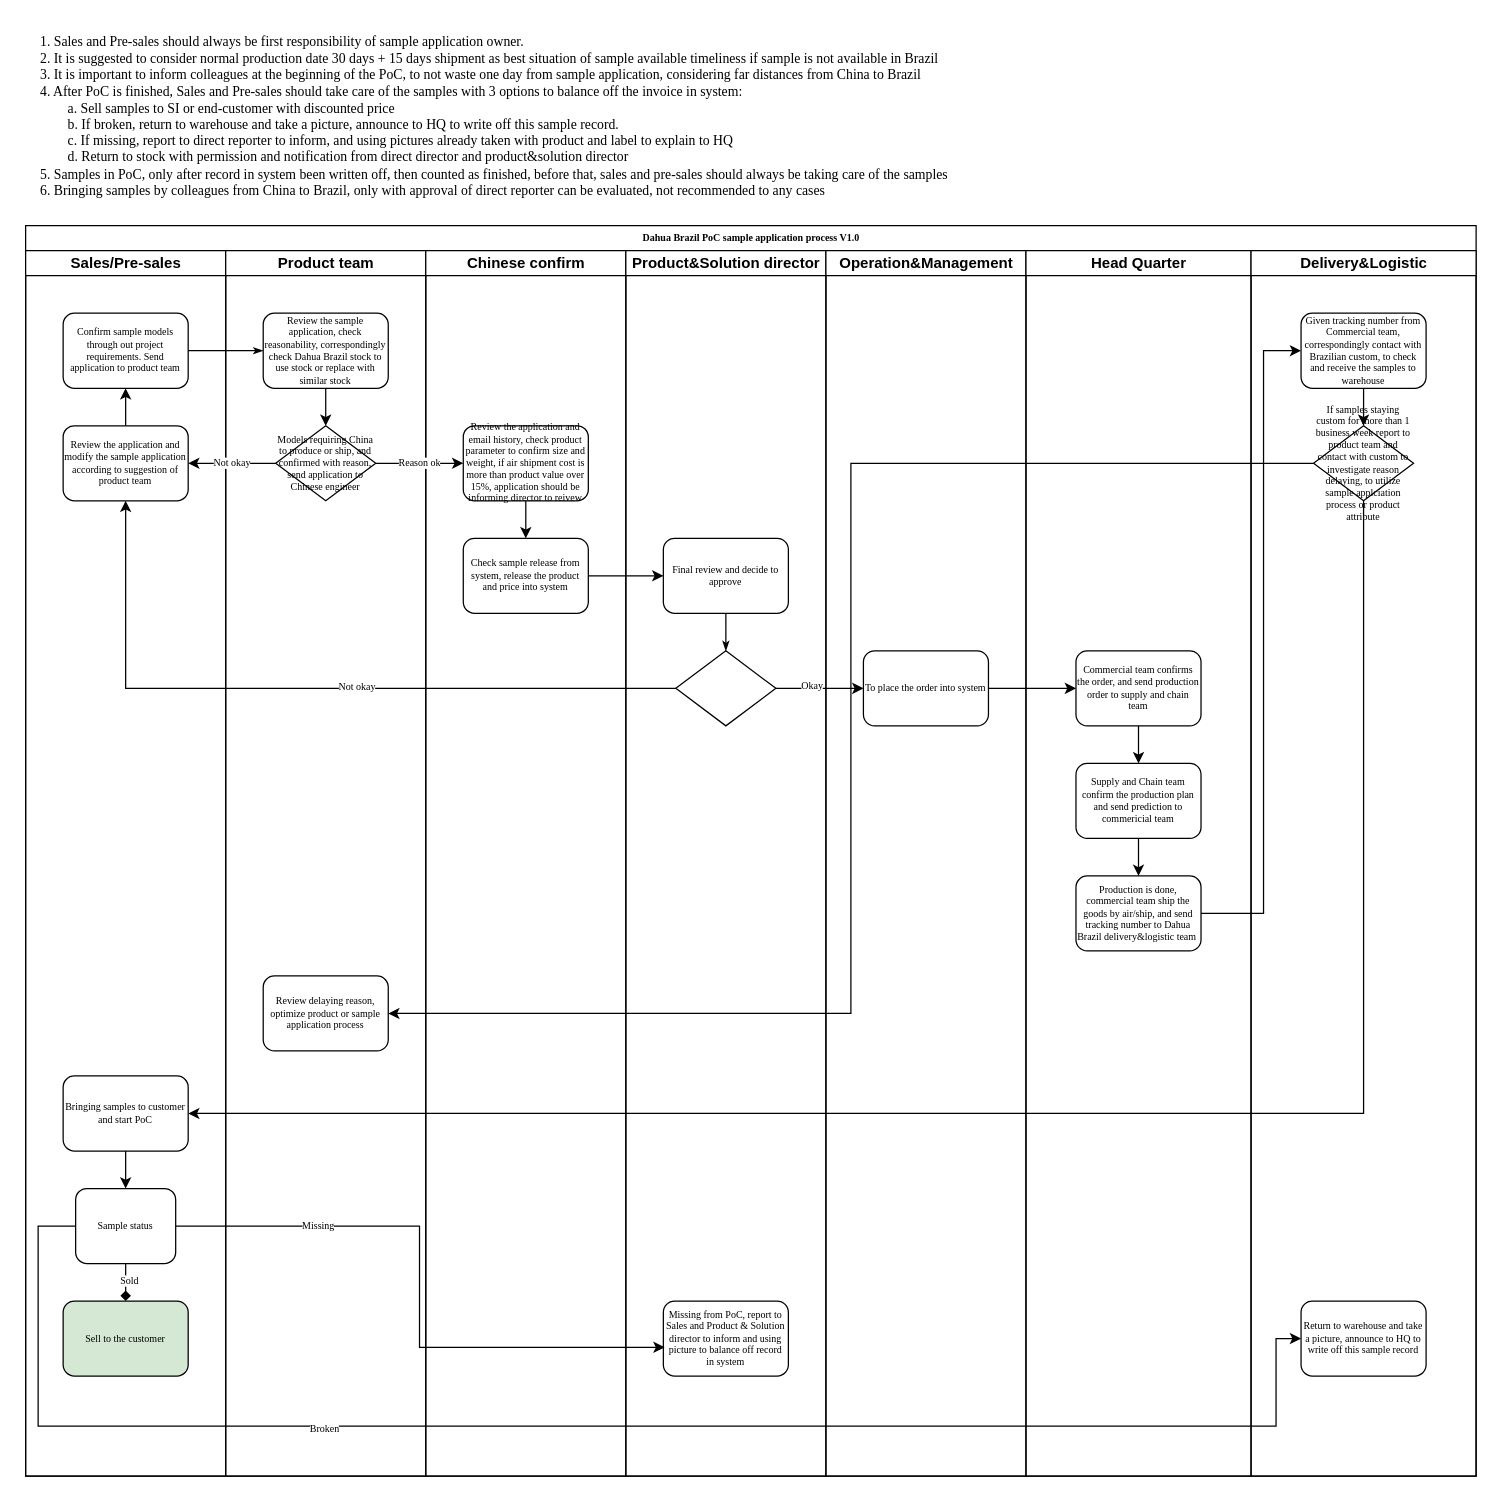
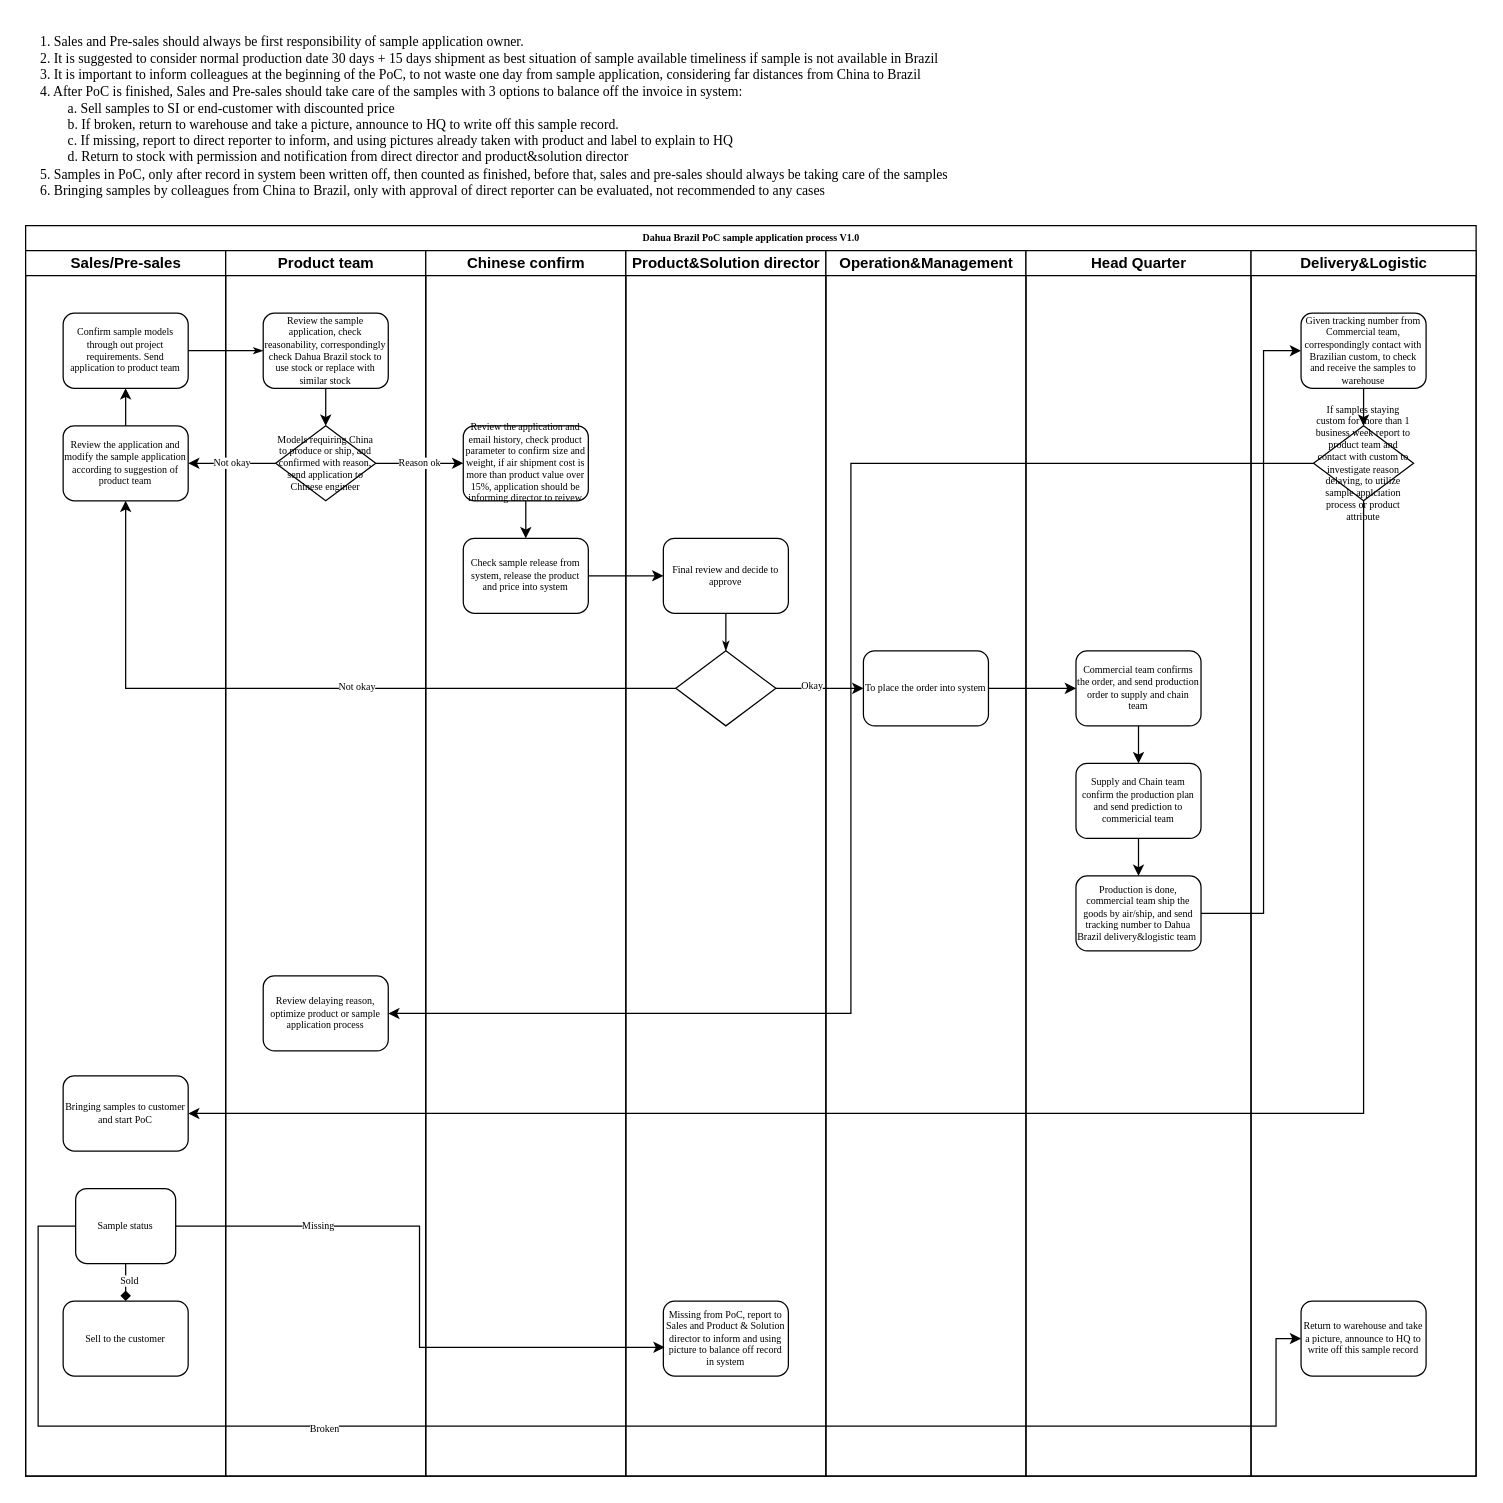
edge "Bringing samples to customer and start PoC" -> "Sample status": removed
node "Sell to the customer": fillcolor #d5e8d4 -> #ffffff
